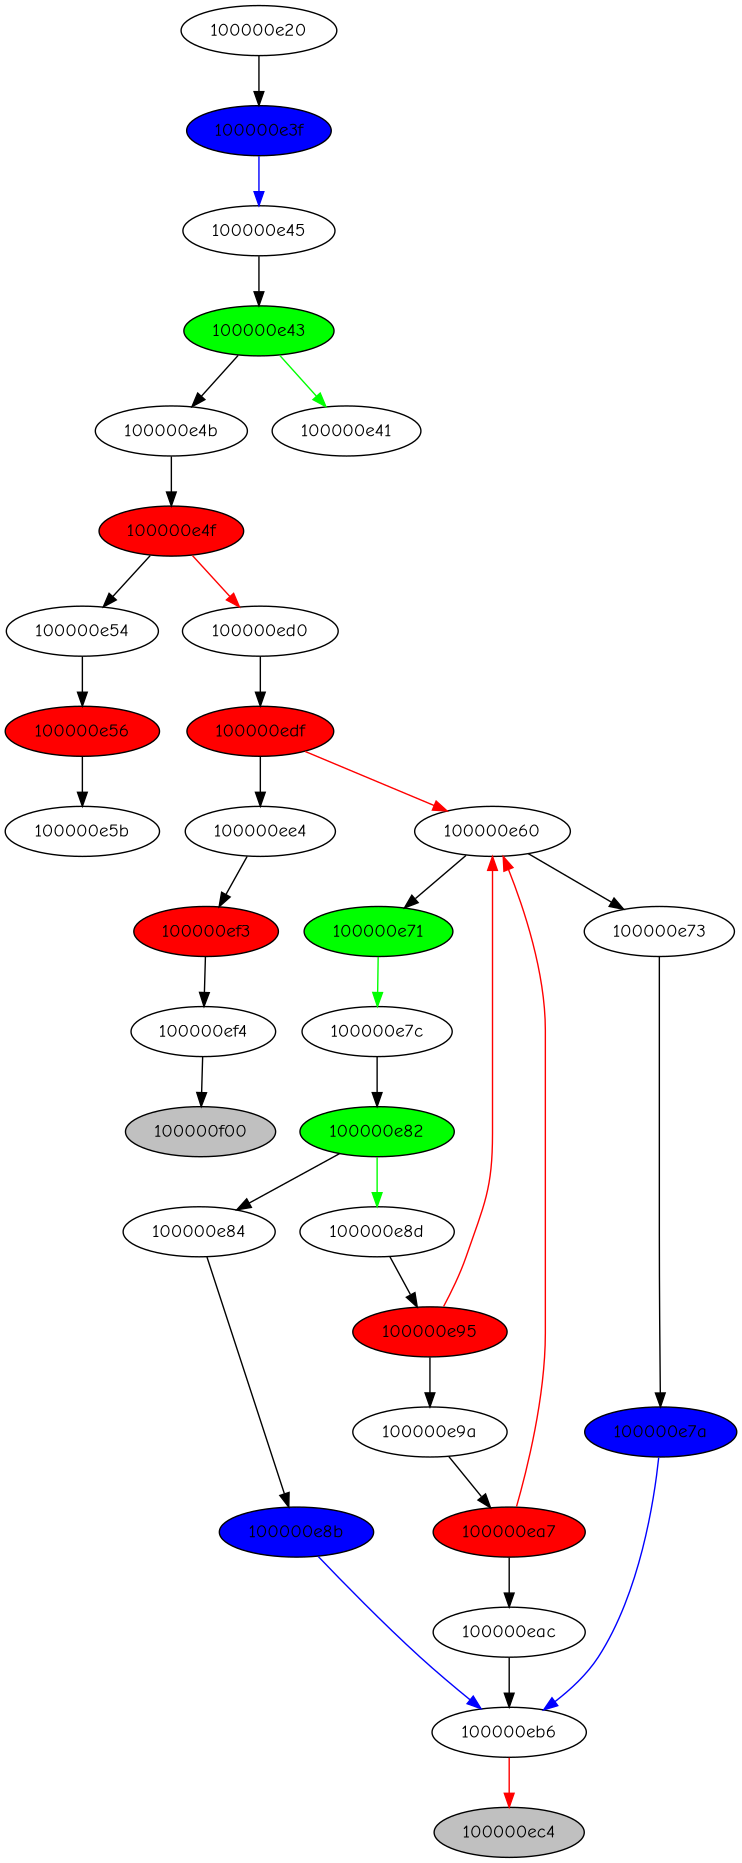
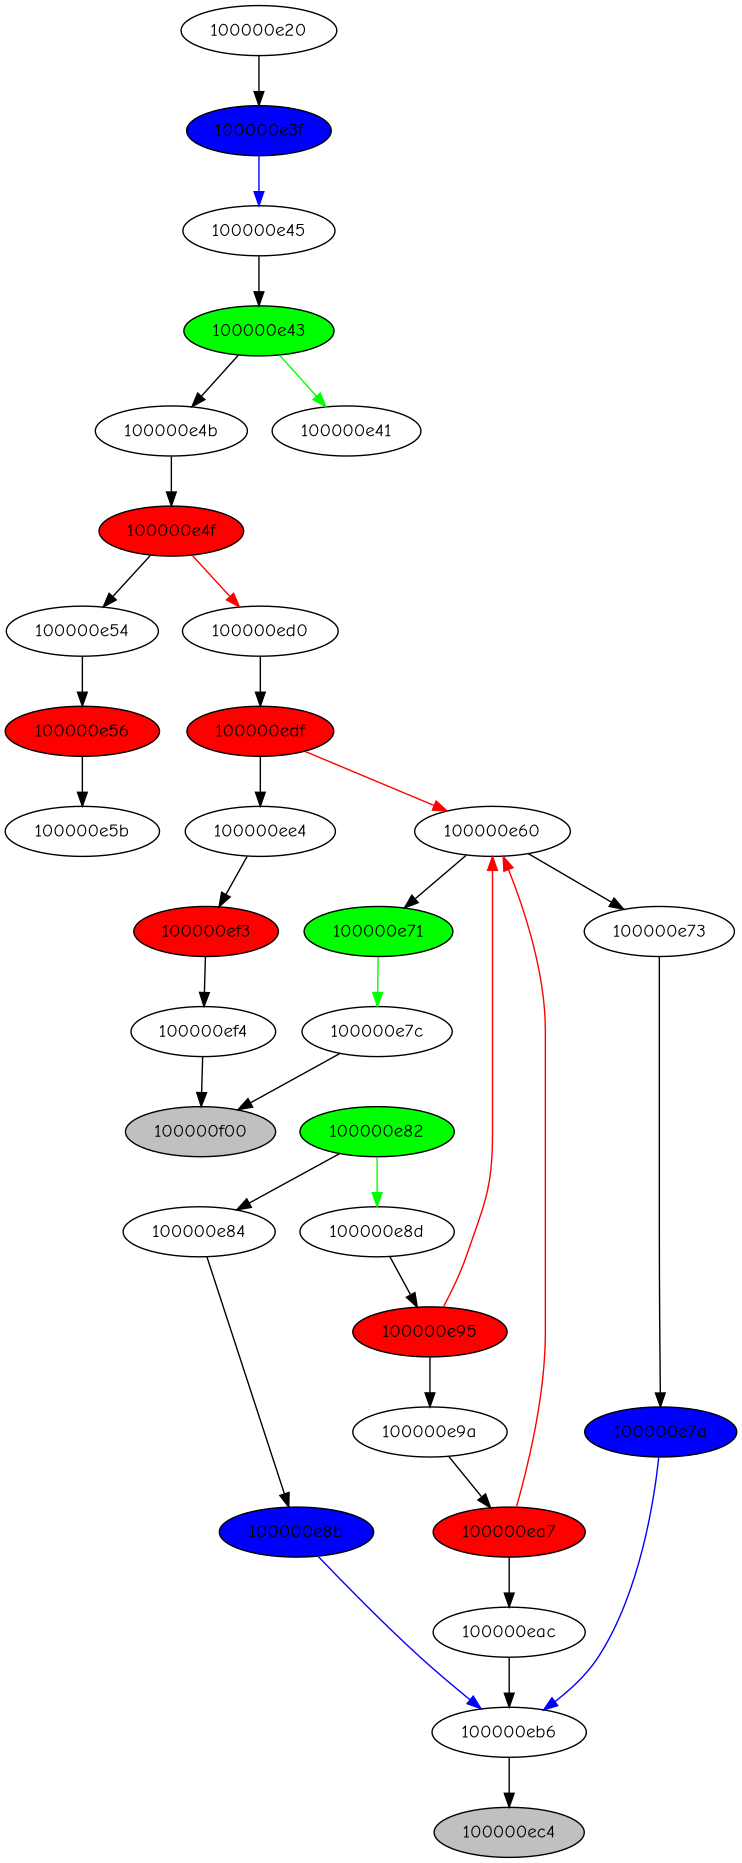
edge "100000e7c" -> "100000e82": now "100000e7c" -> "100000f00"
edge "100000eb6" -> "100000ec4": color red -> black
